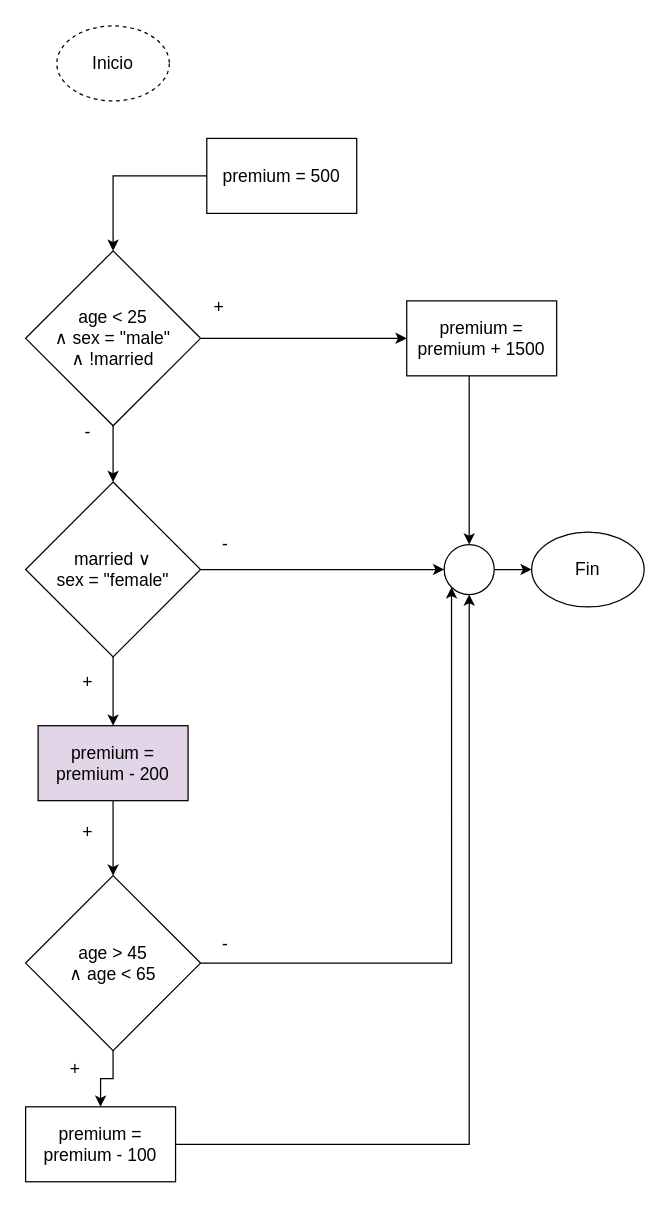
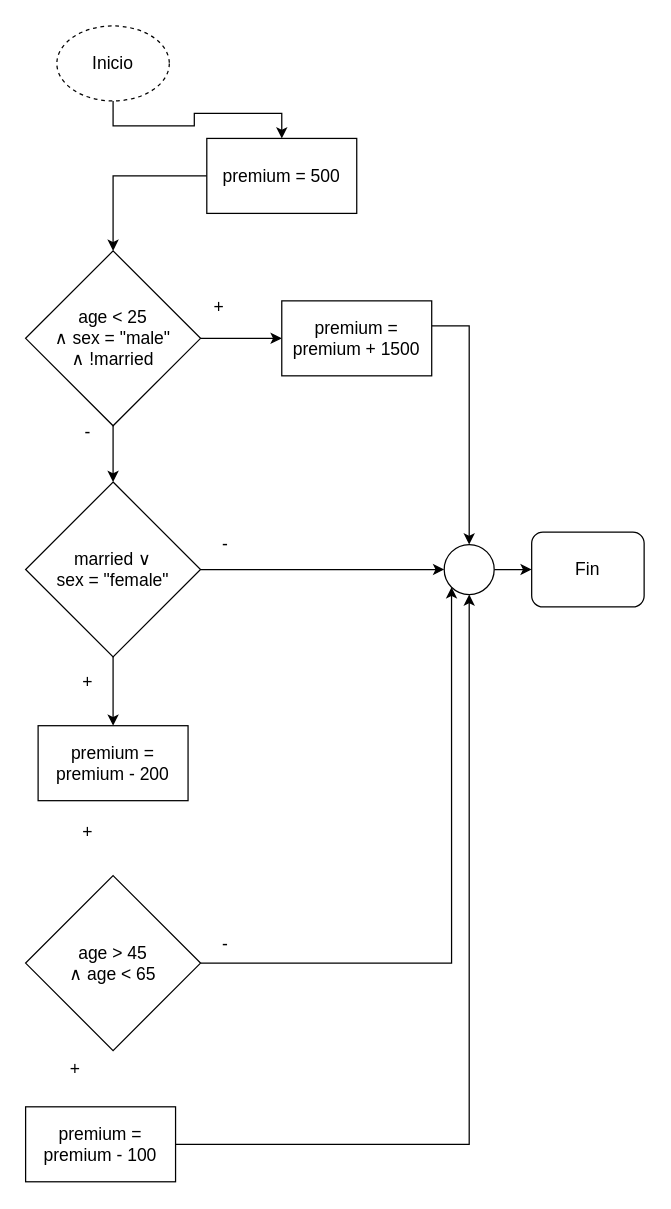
edge "Inicio" -> "premium = 500": added
node "premium = premium + 1500": moved (482, 338) -> (357, 338)
node "Fin": shape ellipse -> rounded rectangle
node "premium = premium - 200": fillcolor #e1d5e7 -> #ffffff
edge "premium = premium - 200" -> "age > 45 ∧ age < 65": removed
edge "age > 45 ∧ age < 65" -> "premium = premium - 100": removed
